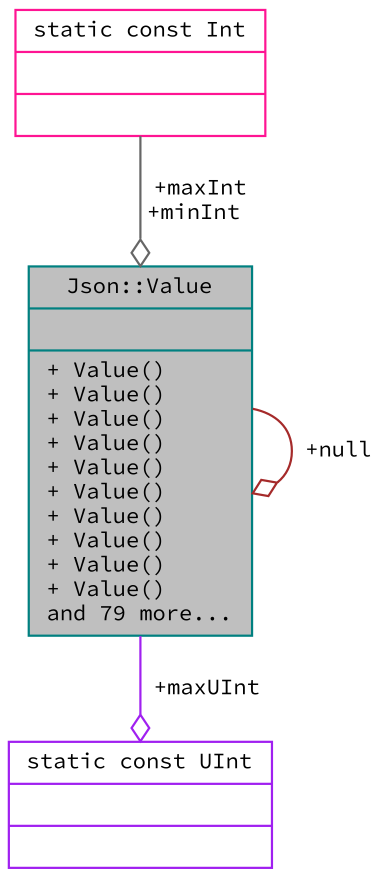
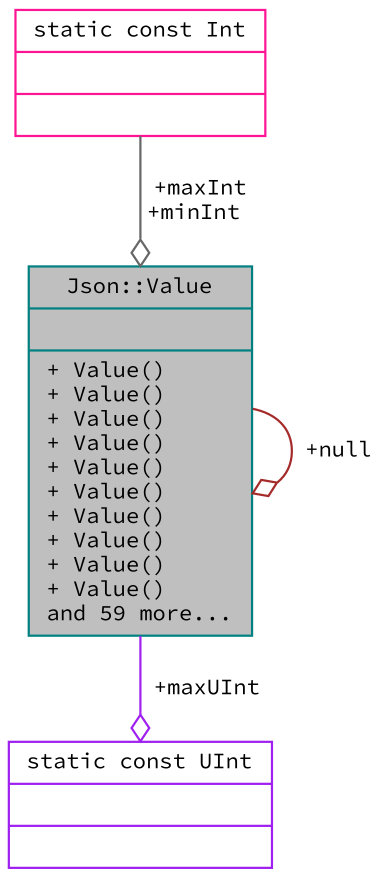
node "Json::Value": text "and 79 more..." -> "and 59 more..."
